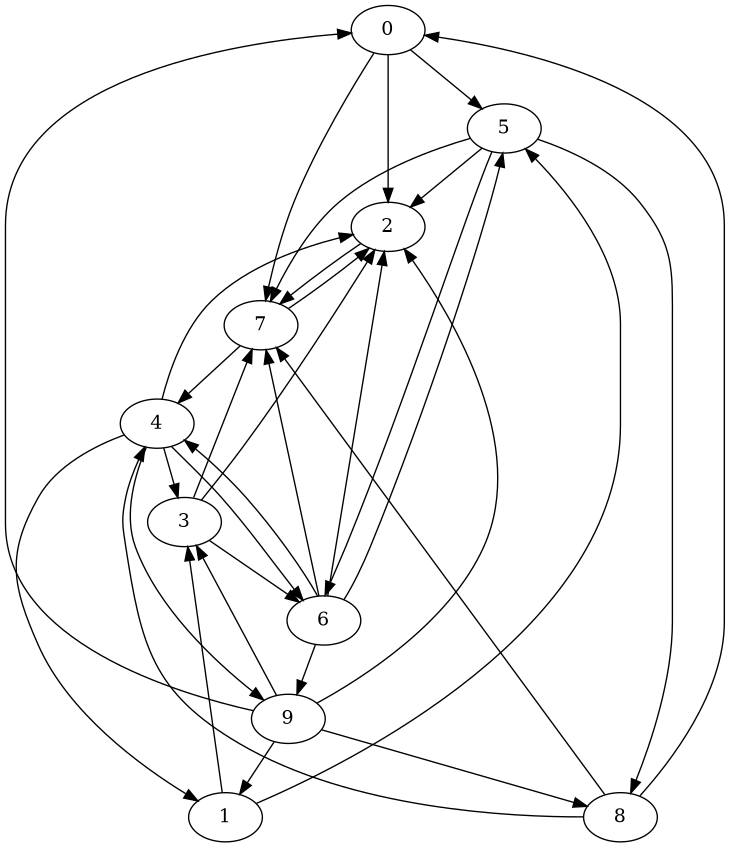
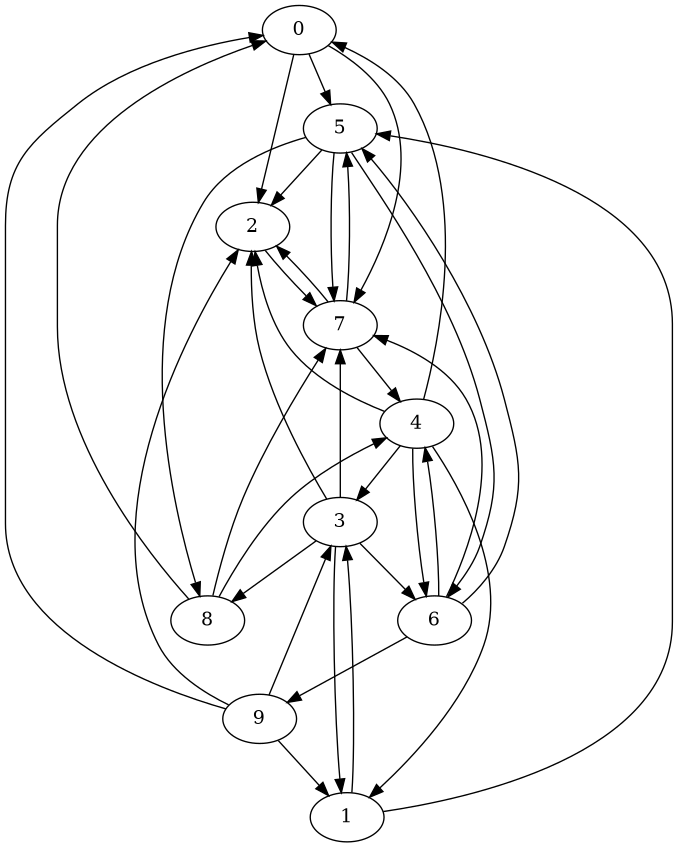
edge "7" -> "5": added
edge "6" -> "2": removed
edge "4" -> "9": now "4" -> "0"
edge "3" -> "1": added
edge "9" -> "8": now "3" -> "8"
